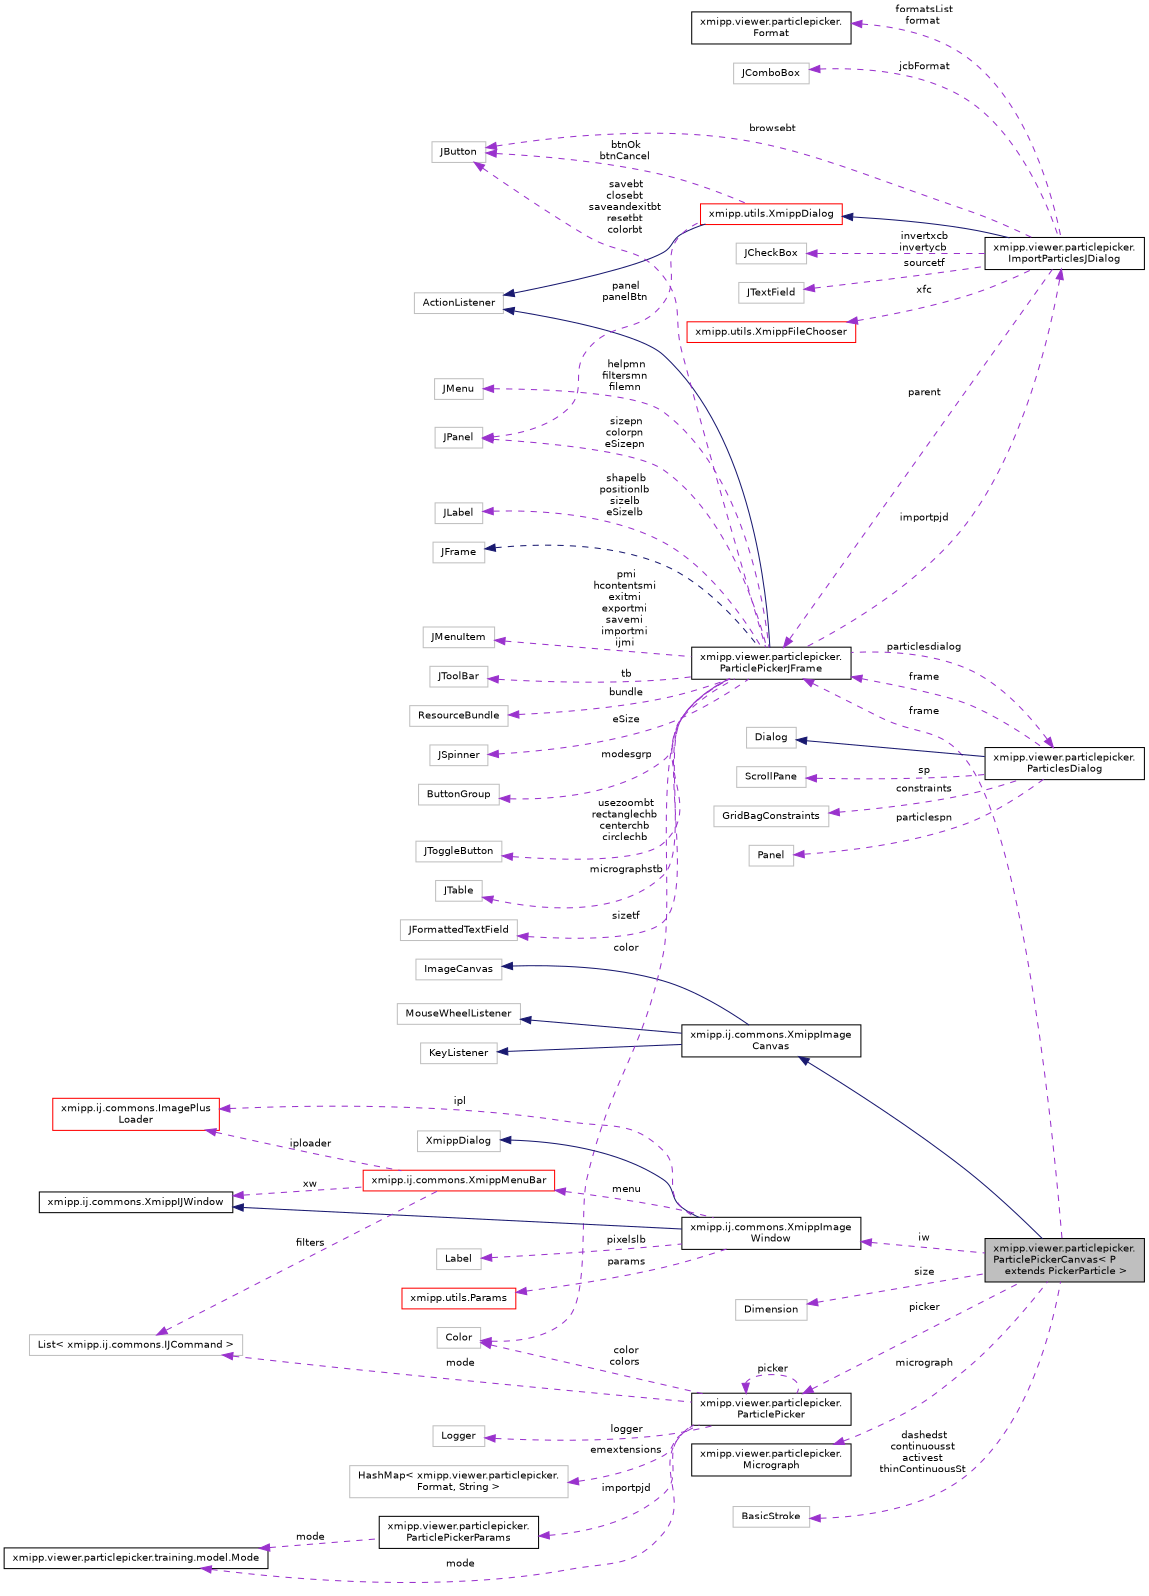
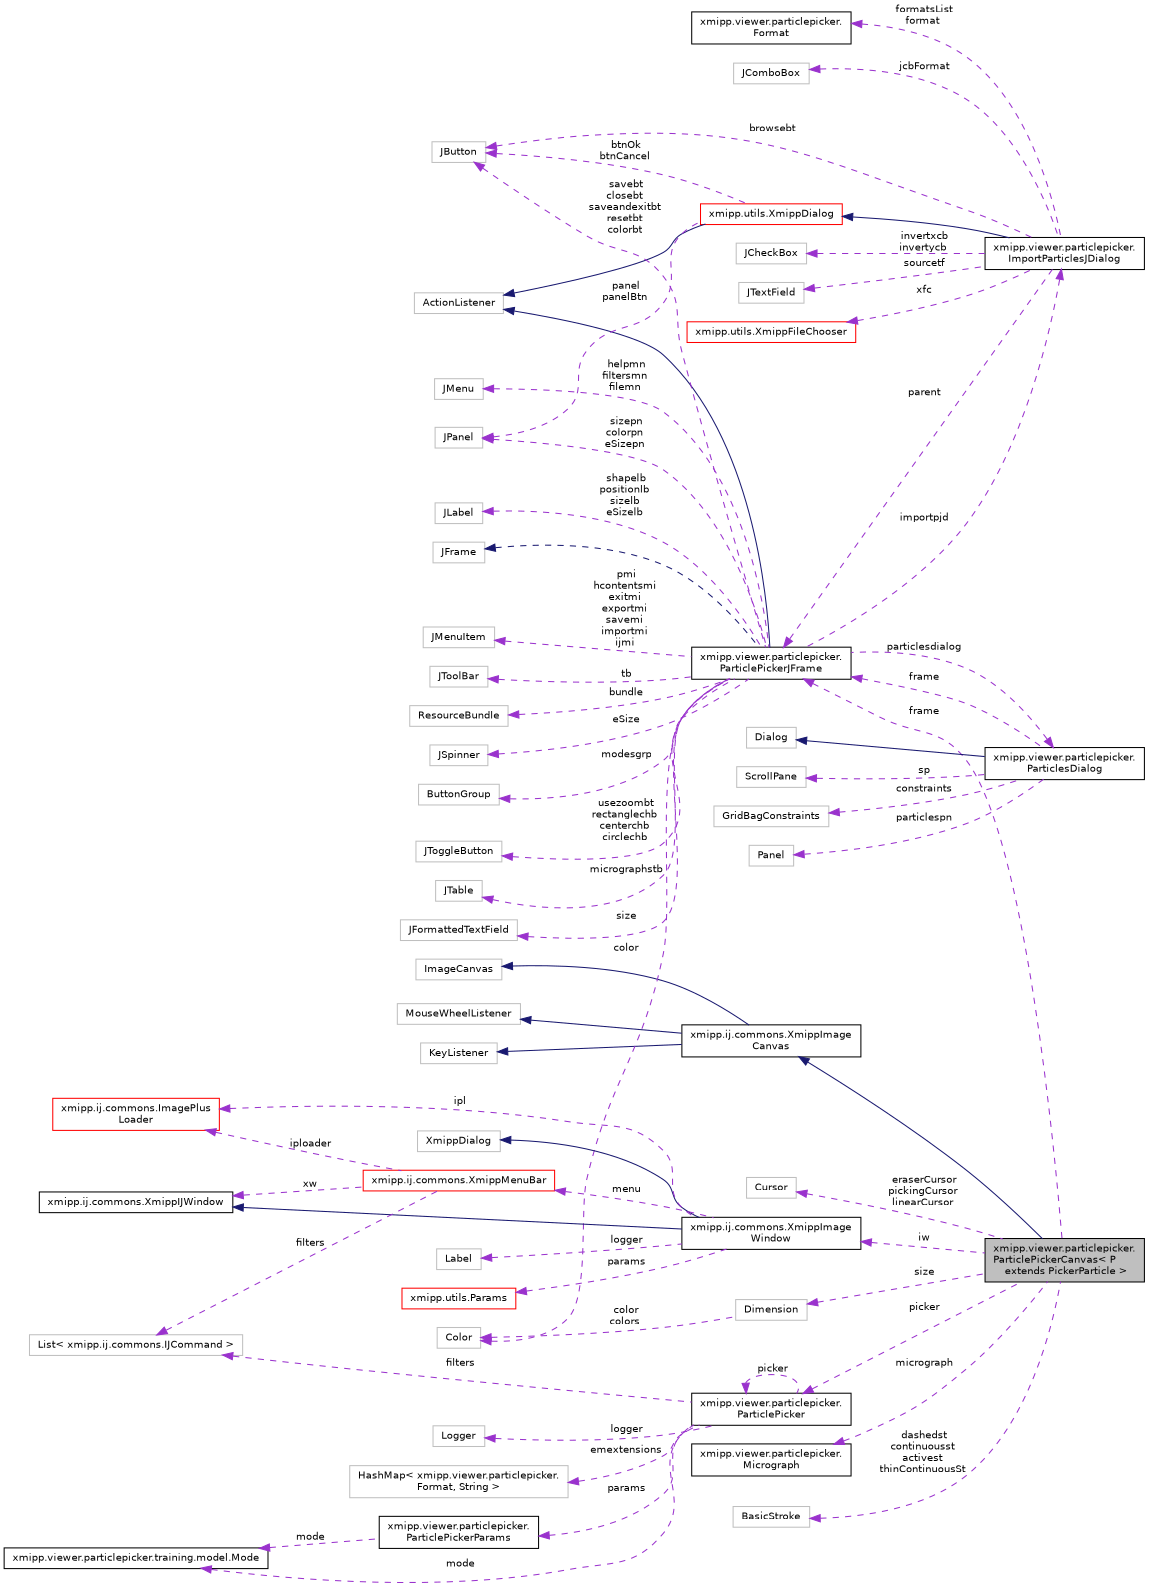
edge "xmipp.viewer.particlepicker. ParticlePickerJFrame" -> "JFormattedTextField": label " sizetf" -> " size"
node "Cursor": added
edge "xmipp.ij.commons.XmippImage Window" -> "Label": label " pixelslb" -> " logger"
edge "xmipp.viewer.particlepicker. ParticlePicker" -> "List< xmipp.ij.commons.IJCommand >": label " mode" -> " filters"
edge "xmipp.viewer.particlepicker. ParticlePicker" -> "Color": now "Dimension" -> "Color"
edge "xmipp.viewer.particlepicker. ParticlePicker" -> "xmipp.viewer.particlepicker. ParticlePickerParams": label " importpjd" -> " params"
